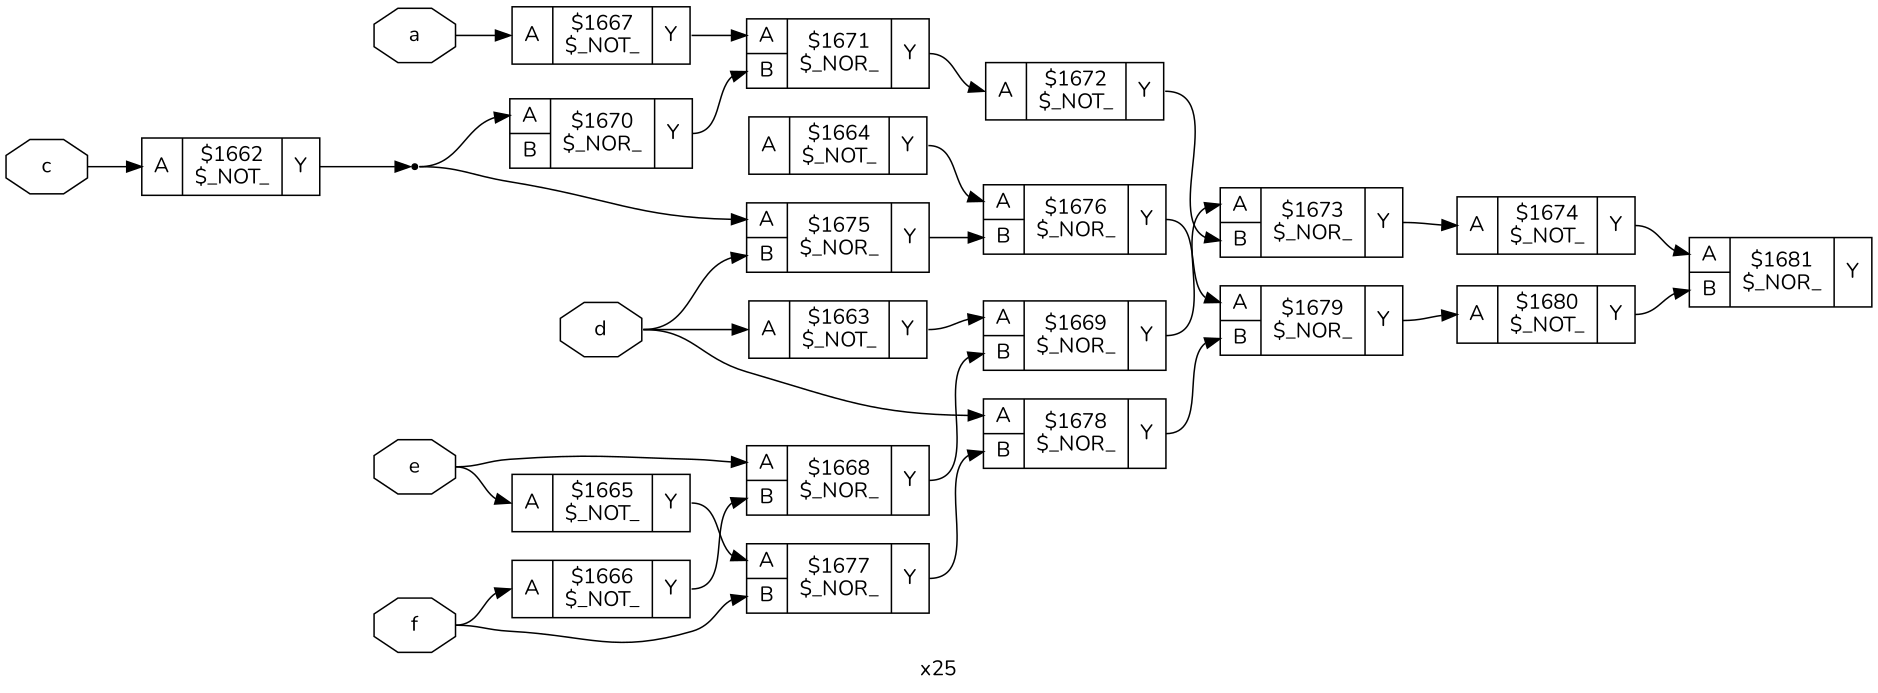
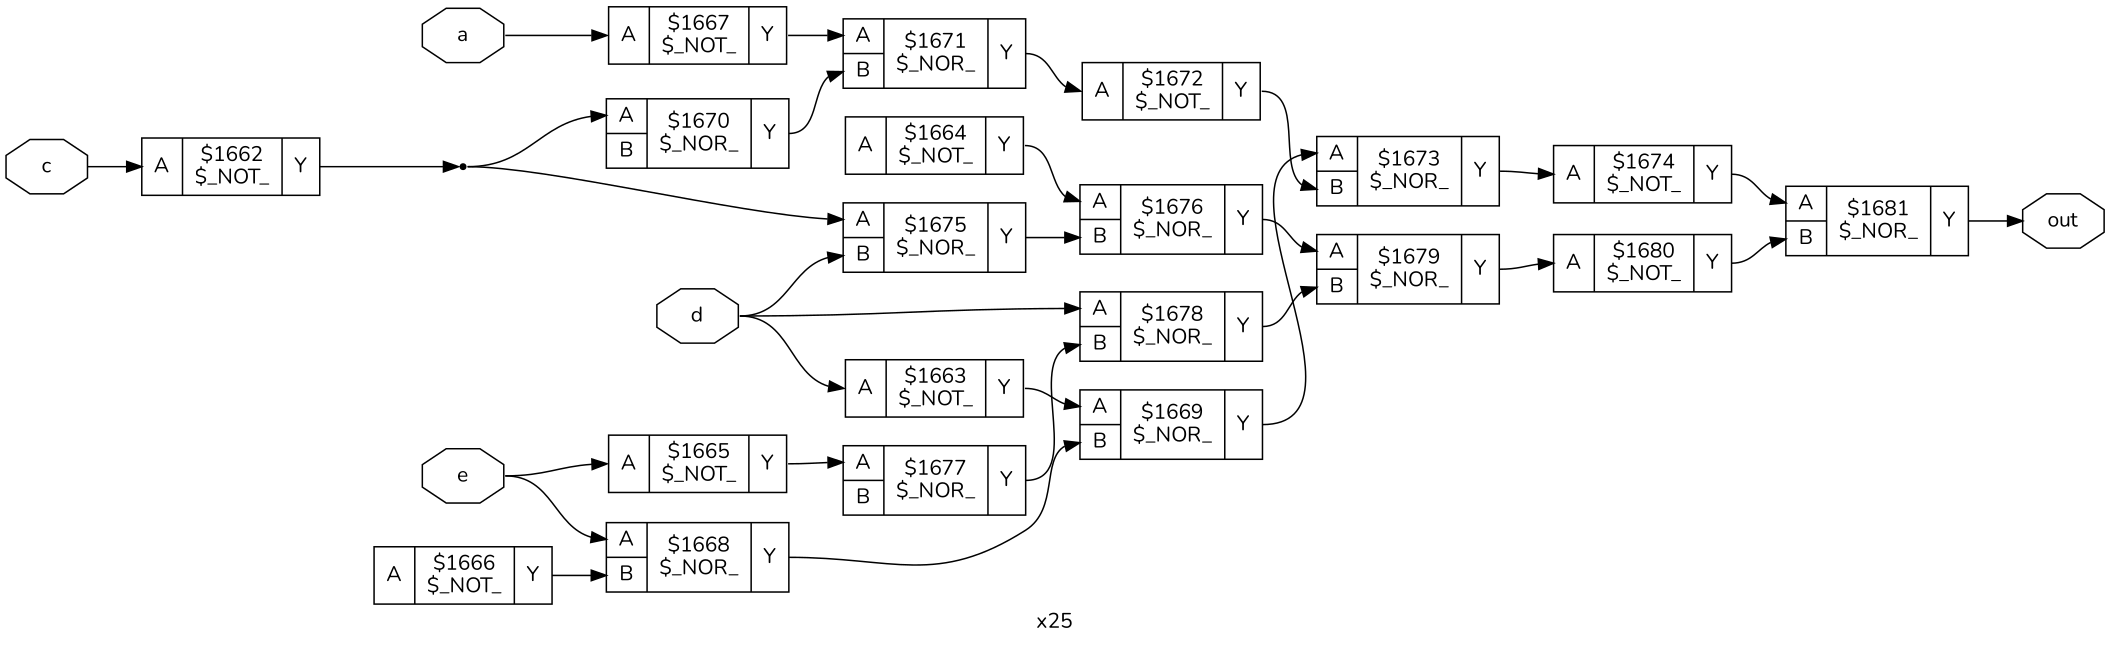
node "out": added
node "f": removed
